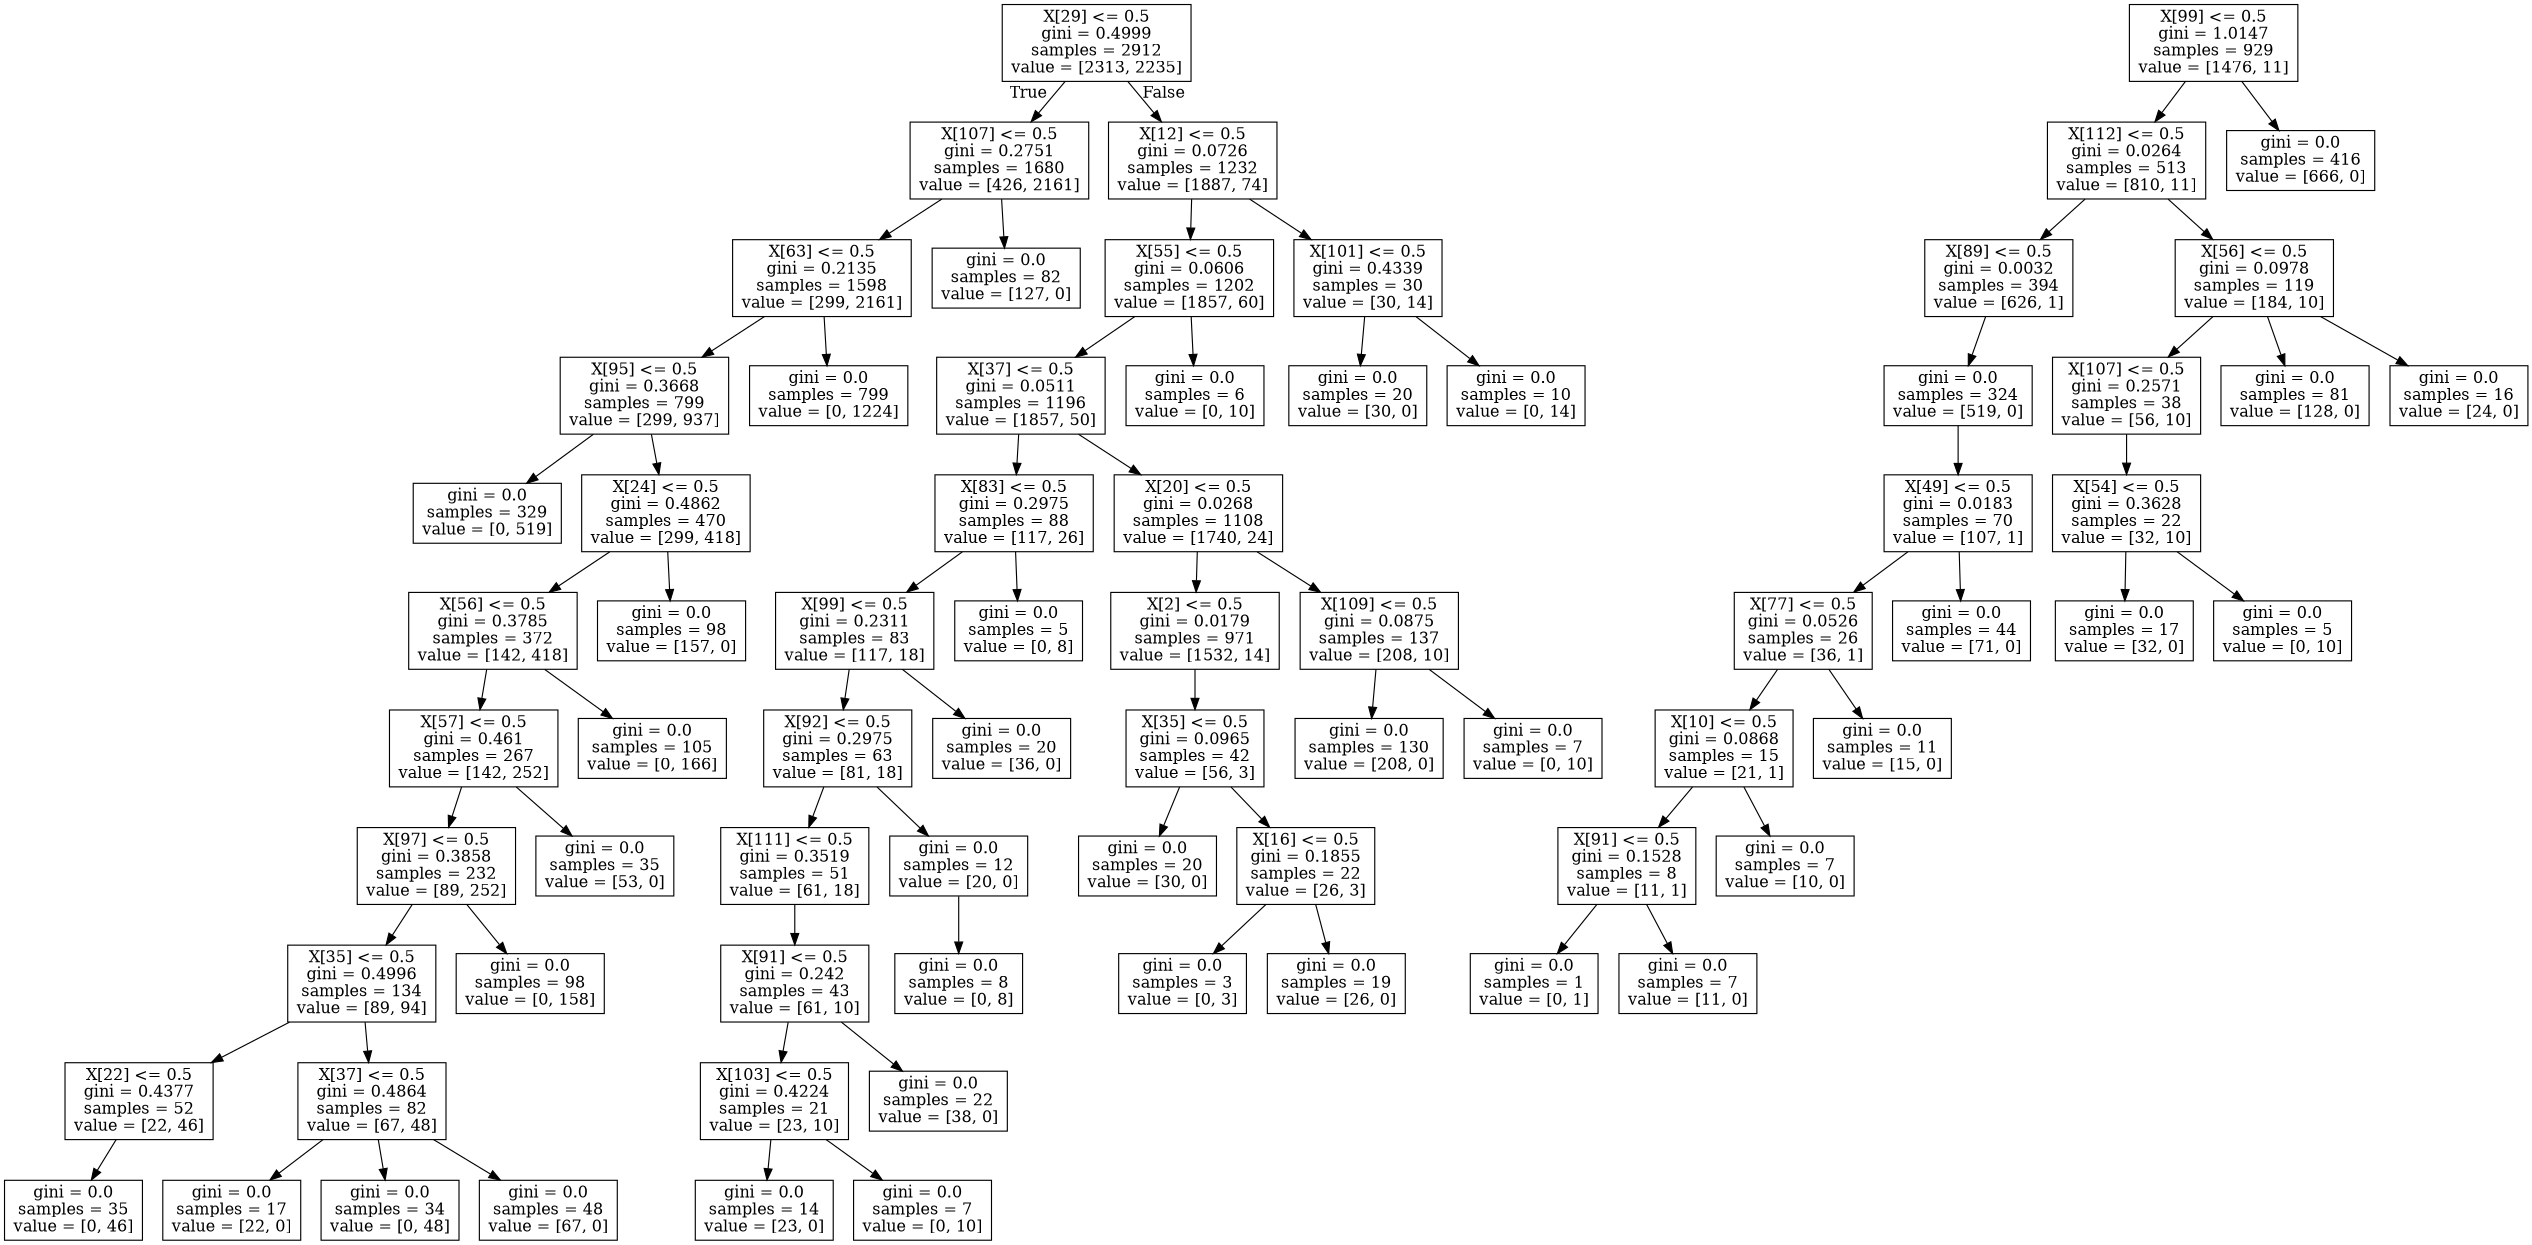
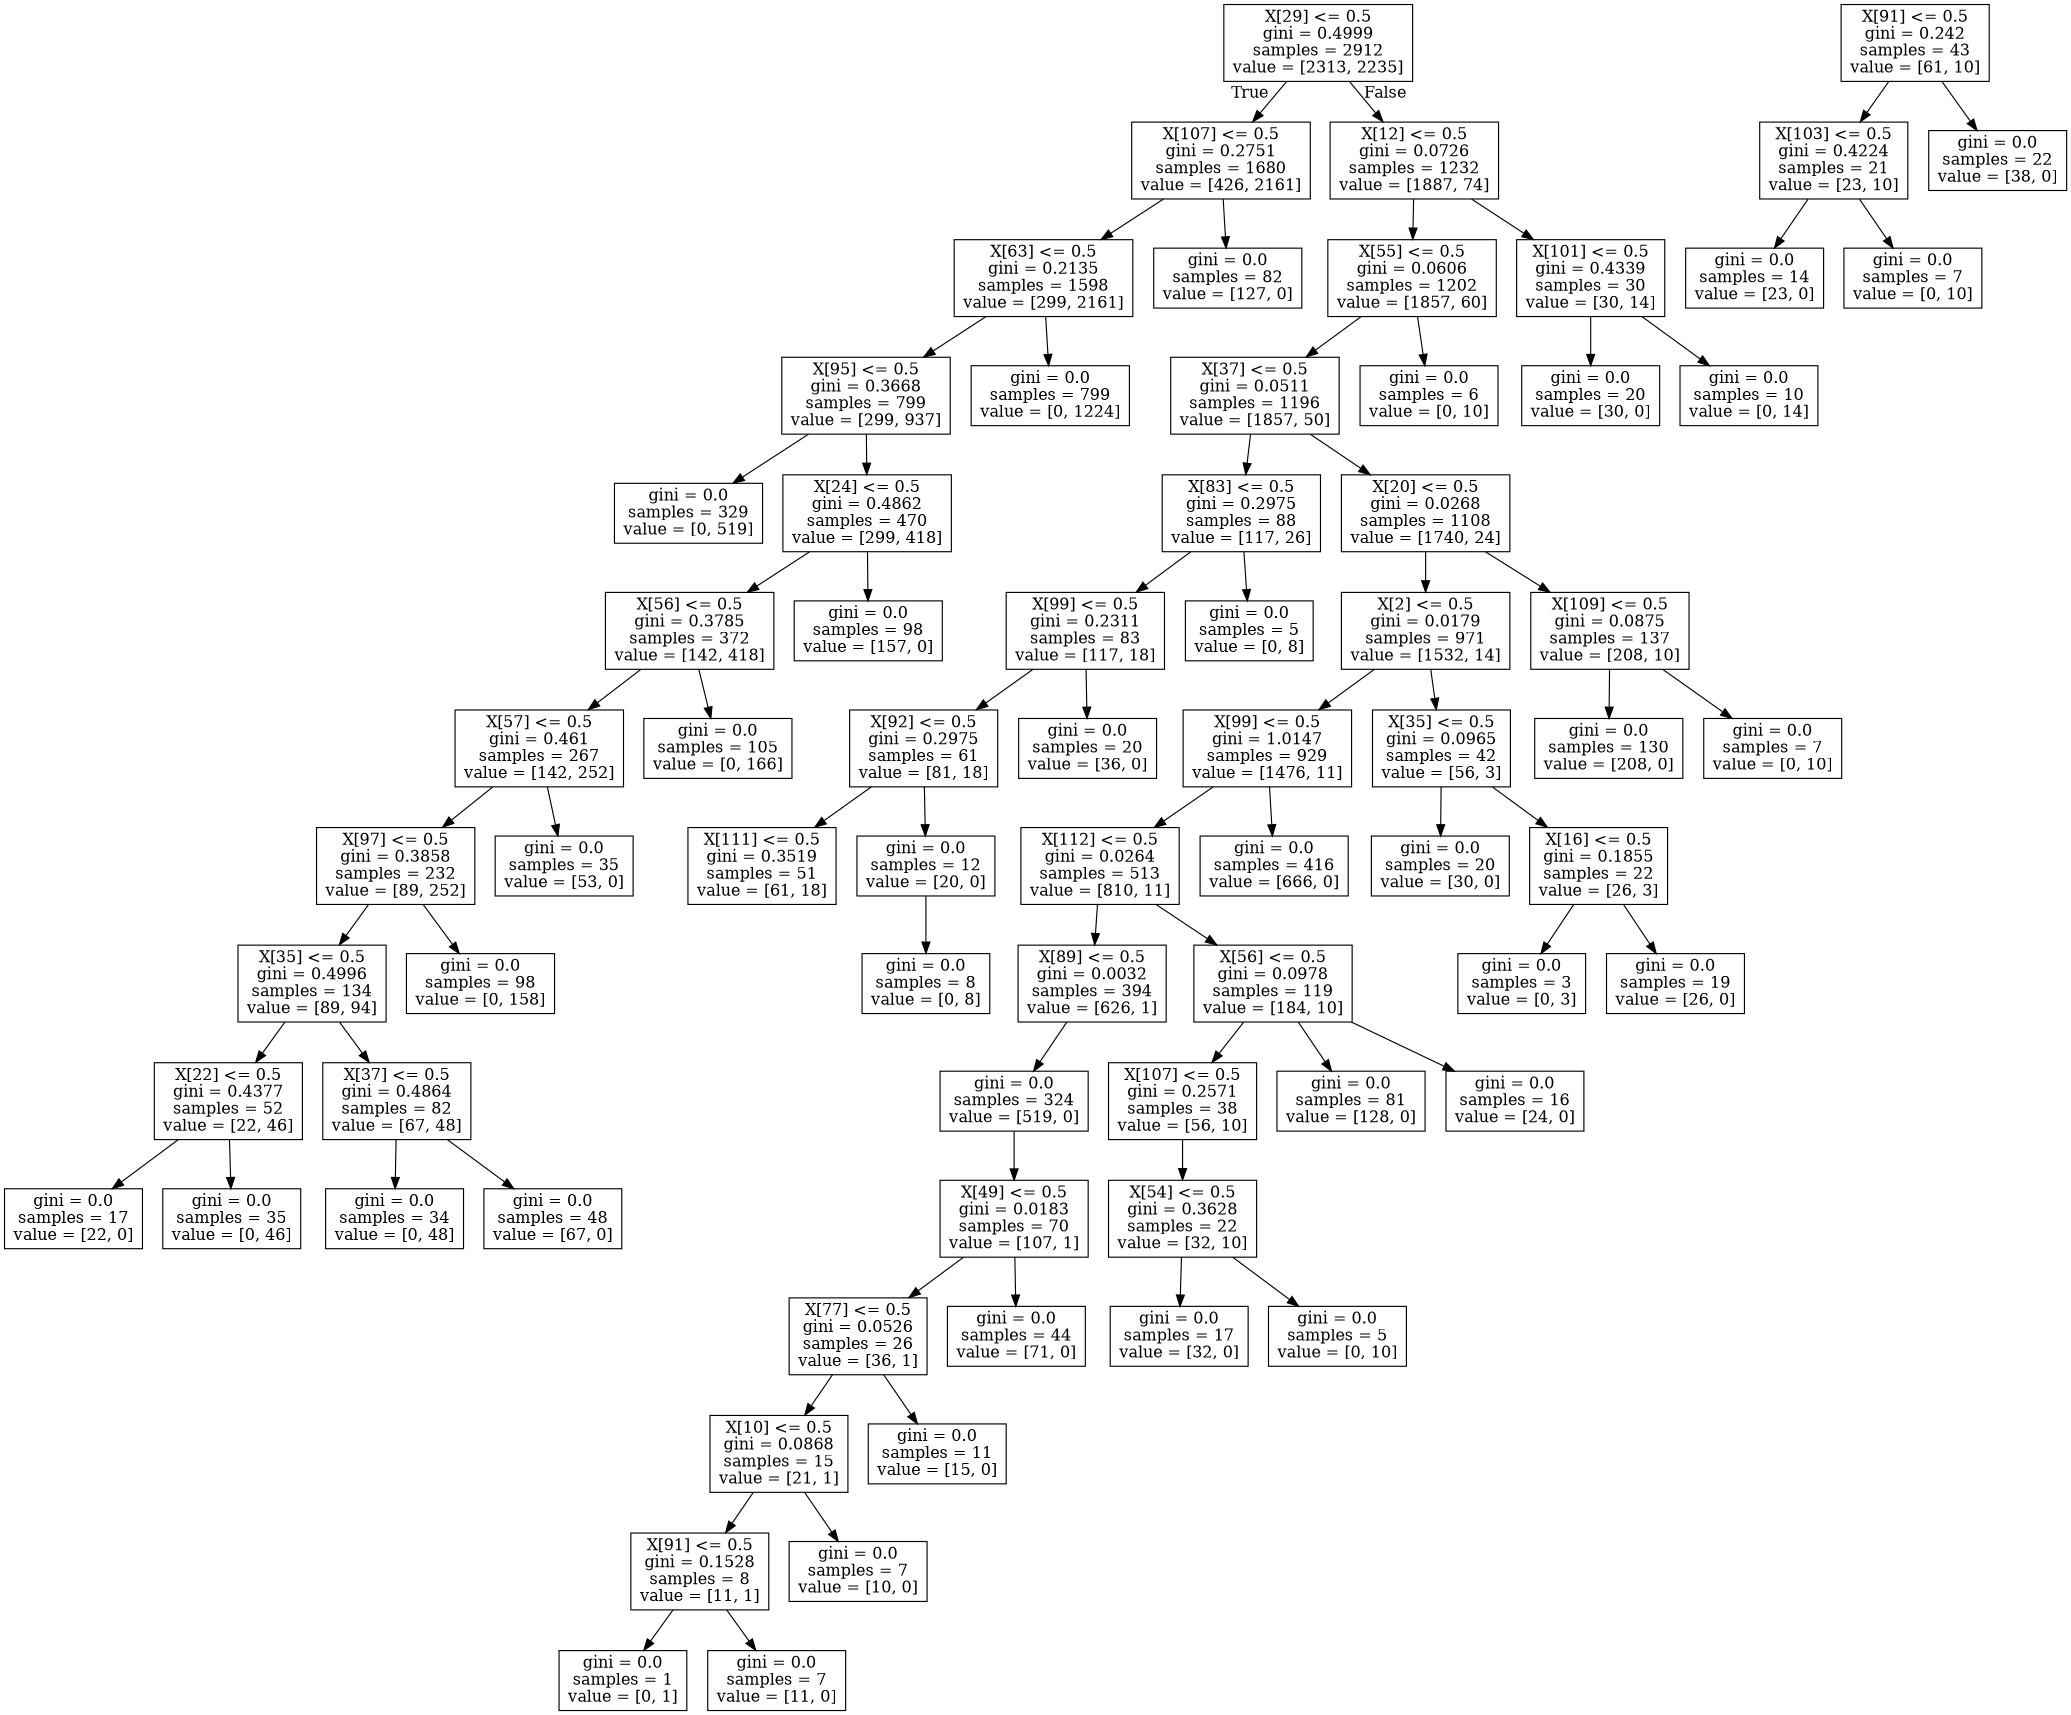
edge "X[2] <= 0.5 gini = 0.0179 samples = 971 value = [1532, 14]" -> "X[99] <= 0.5 gini = 1.0147 samples = 929 value = [1476, 11]": added
node "X[92] <= 0.5 gini = 0.2975 samples = 63 value = [81, 18]": label "X[92] <= 0.5 gini = 0.2975 samples = 63 value = [81, 18]" -> "X[92] <= 0.5 gini = 0.2975 samples = 61 value = [81, 18]"
edge "X[111] <= 0.5 gini = 0.3519 samples = 51 value = [61, 18]" -> "X[91] <= 0.5 gini = 0.242 samples = 43 value = [61, 10]": removed
edge "X[37] <= 0.5 gini = 0.4864 samples = 82 value = [67, 48]" -> "gini = 0.0 samples = 17 value = [22, 0]": now "X[22] <= 0.5 gini = 0.4377 samples = 52 value = [22, 46]" -> "gini = 0.0 samples = 17 value = [22, 0]"
